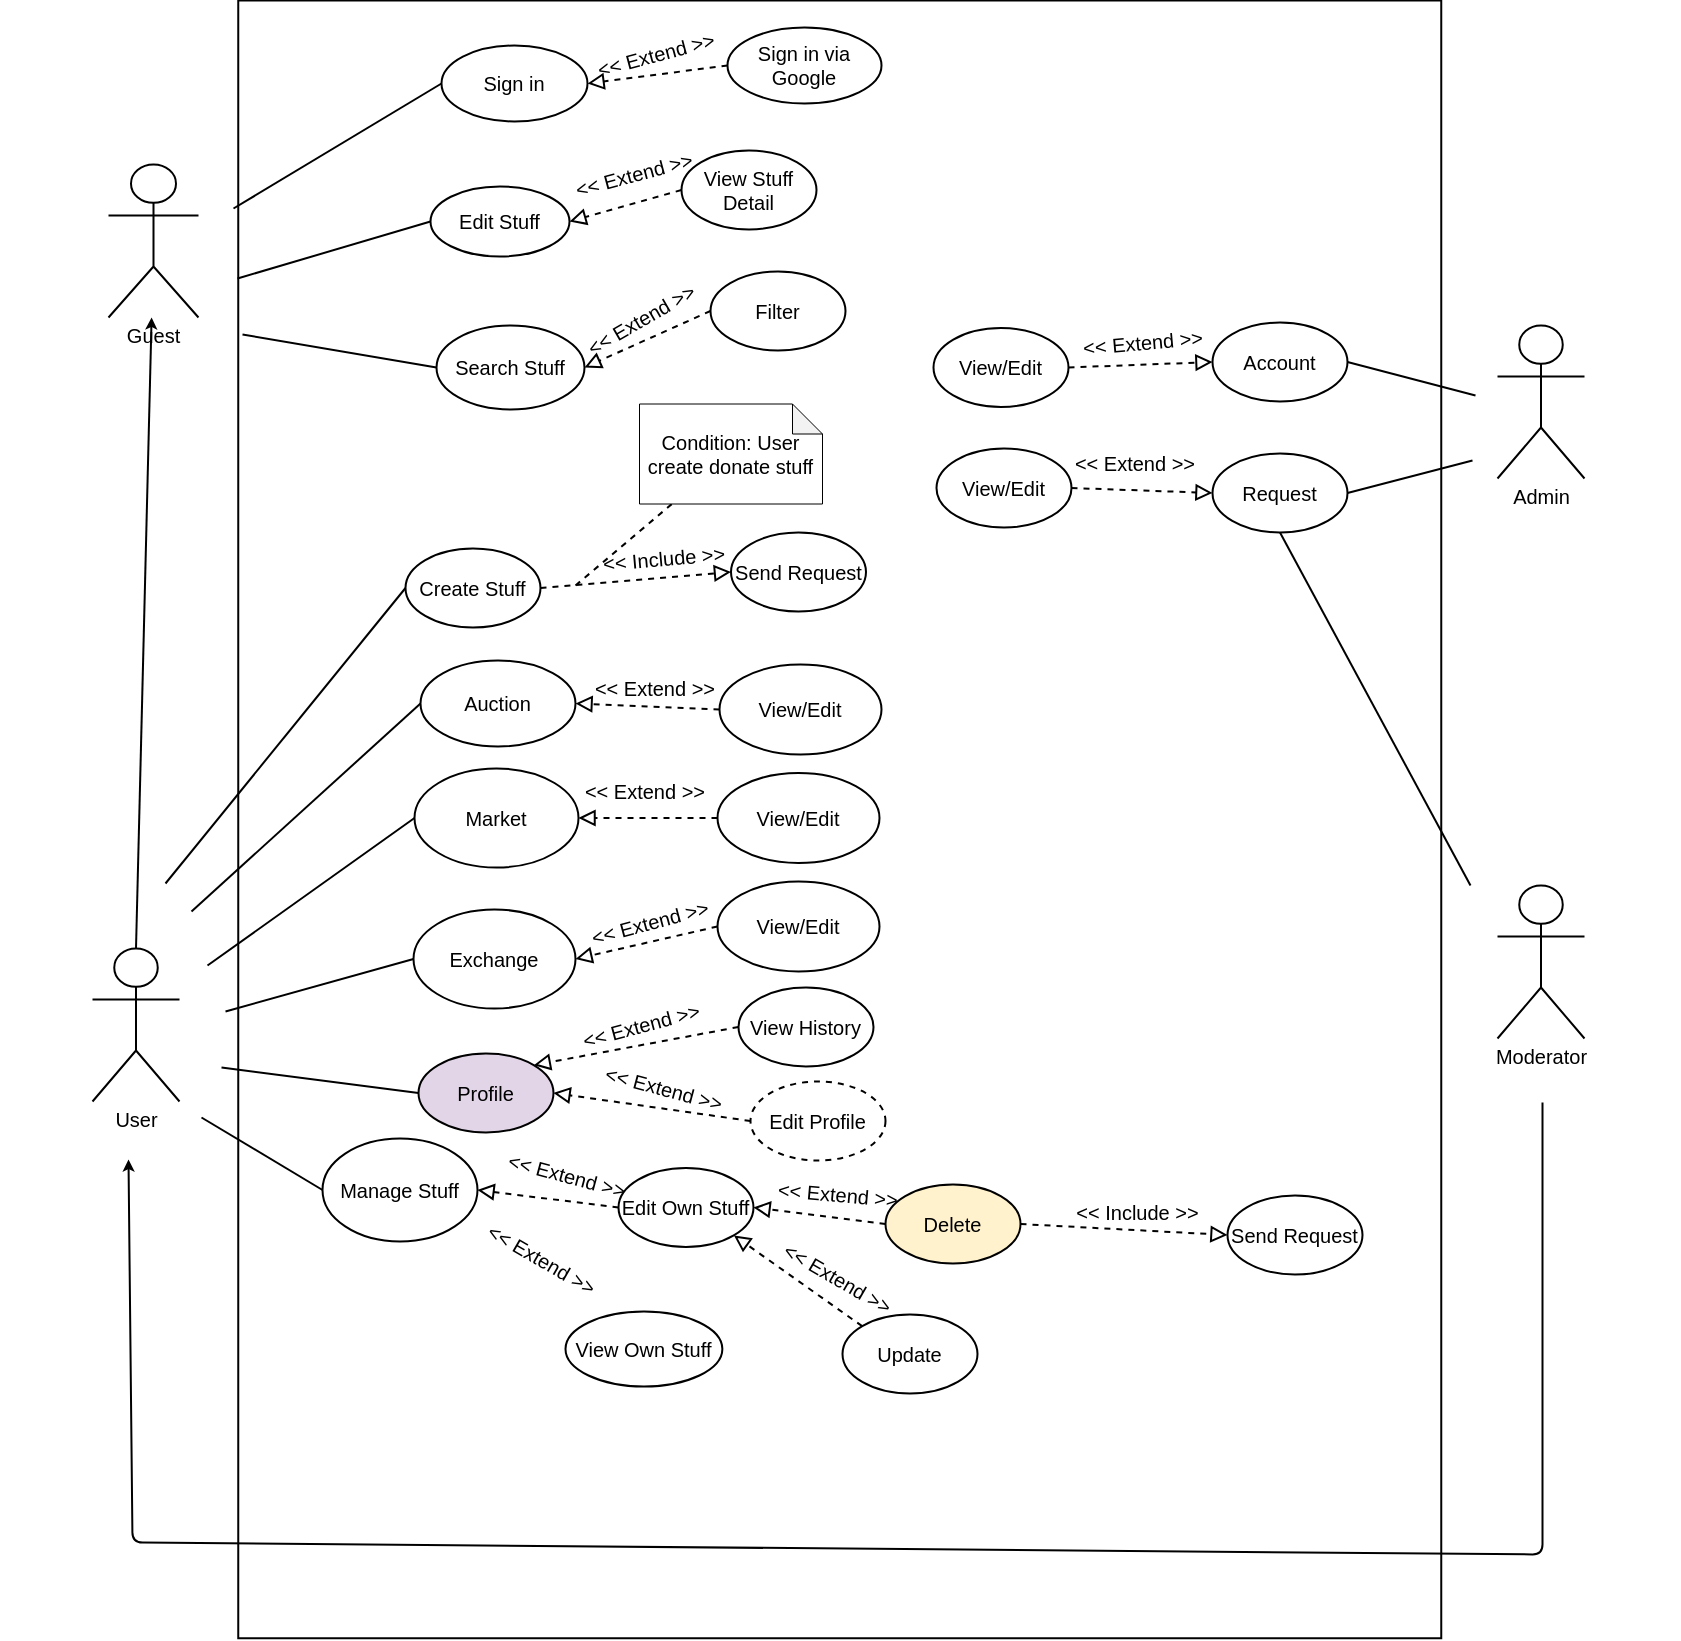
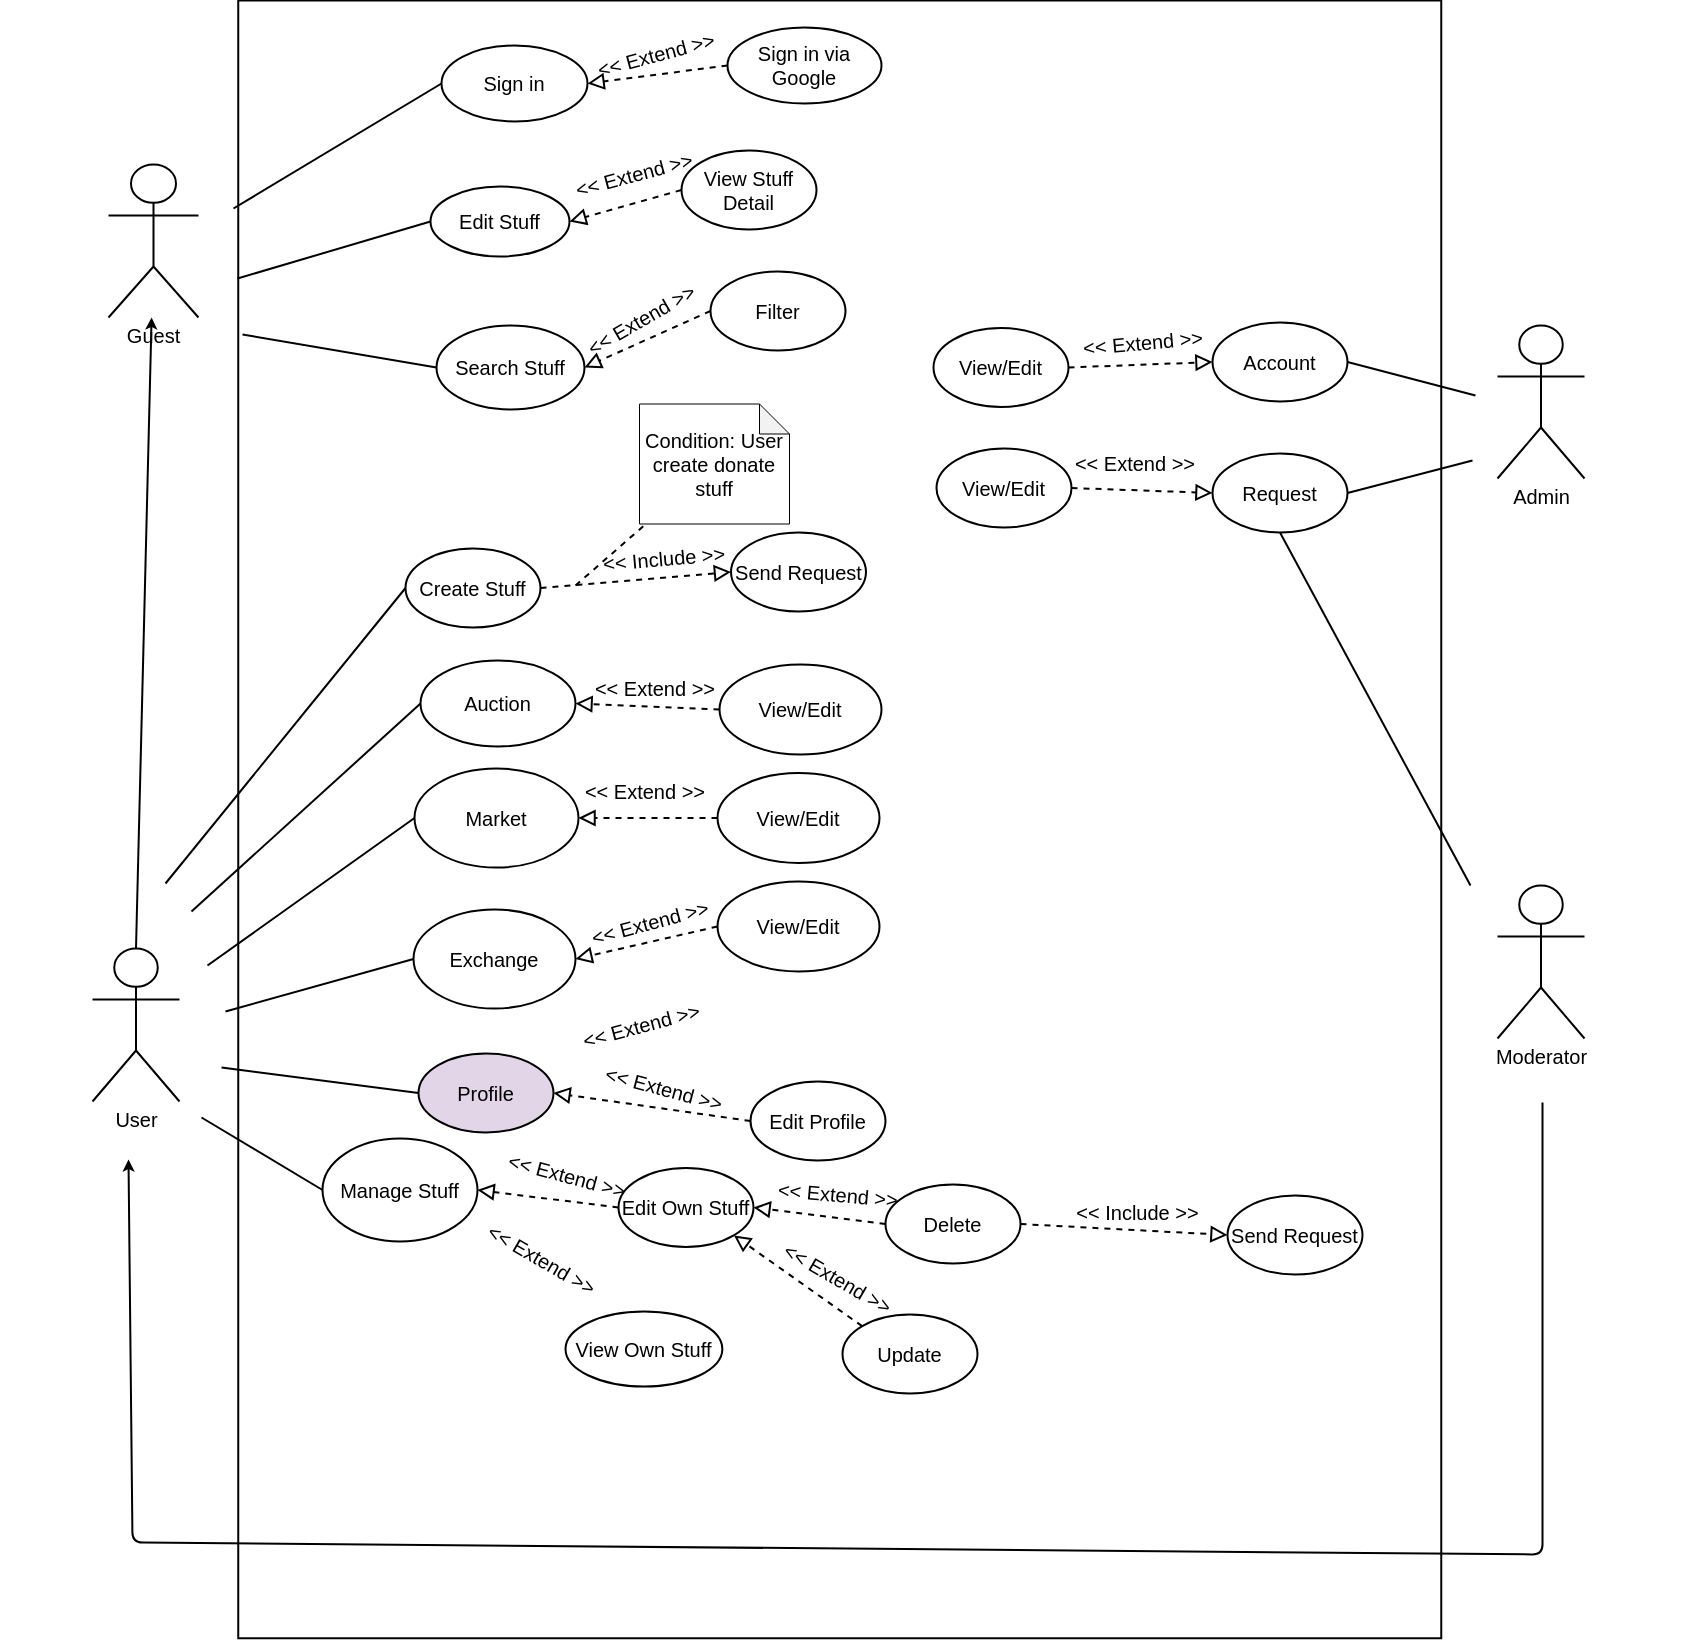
node "Condition: User create donate stuff": size 183x100 -> 150x120
node "View History": removed
edge "View History" -> "Profile": removed
node "Edit Profile": style dashed -> solid
node "Delete": fillcolor #fff2cc -> #ffffff
